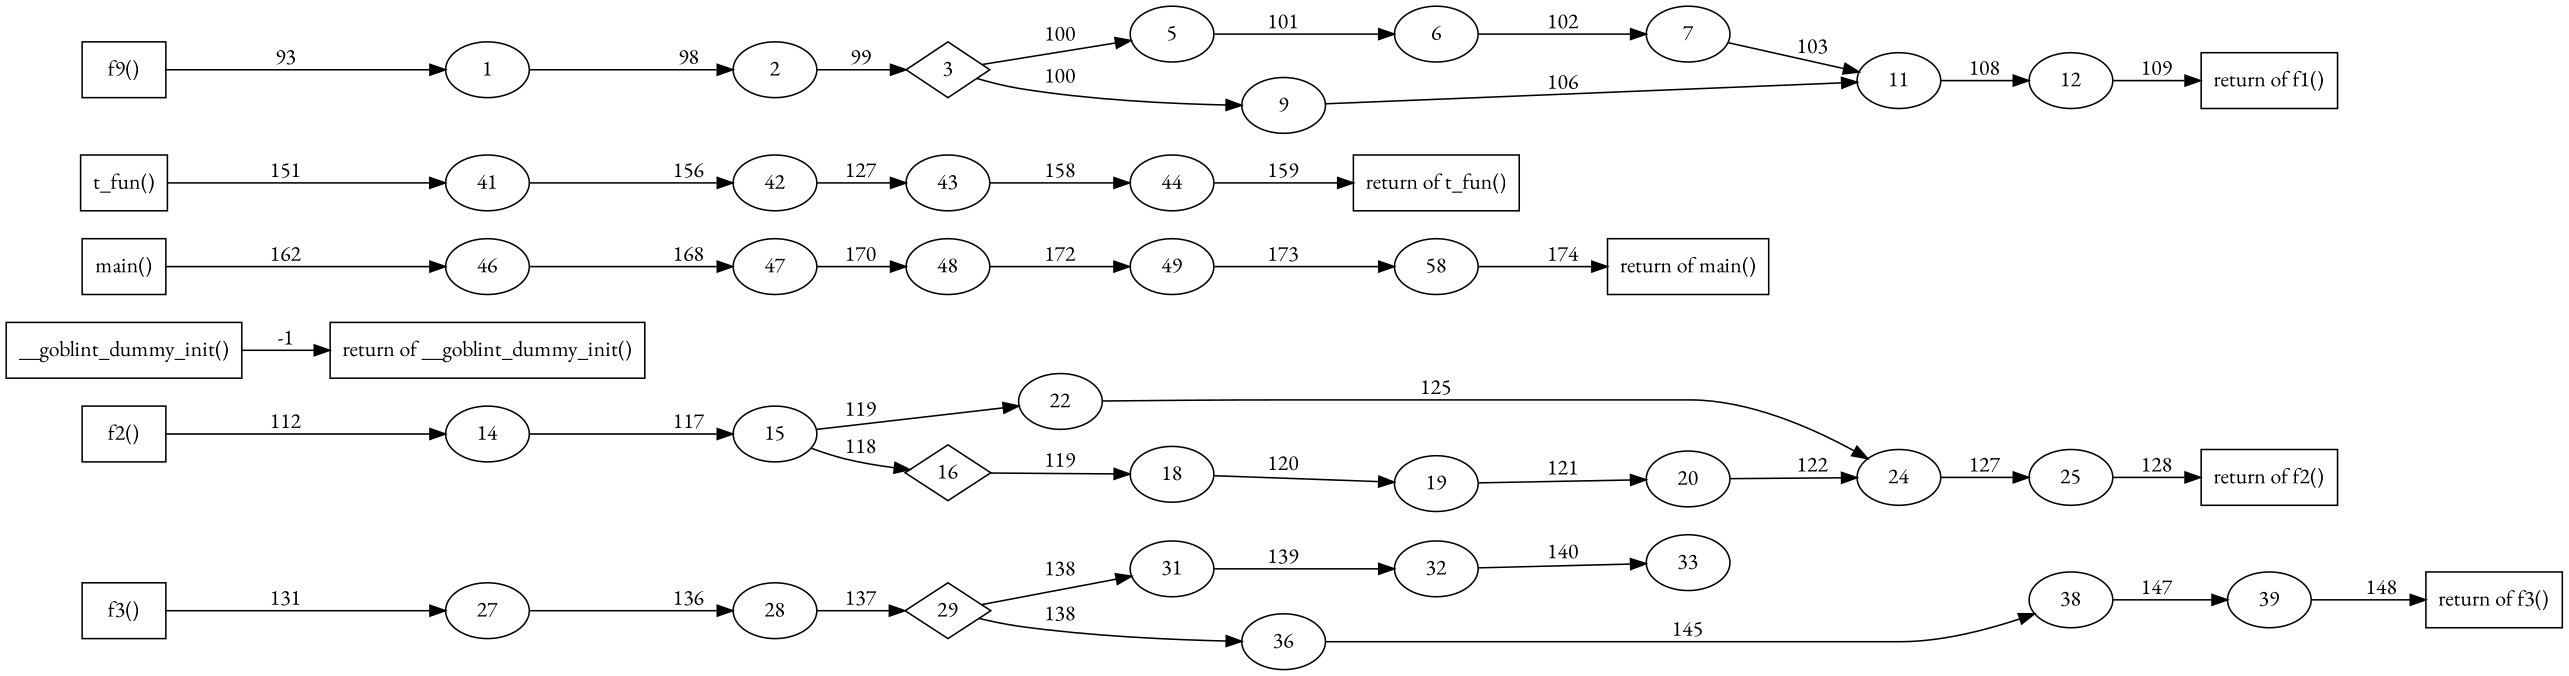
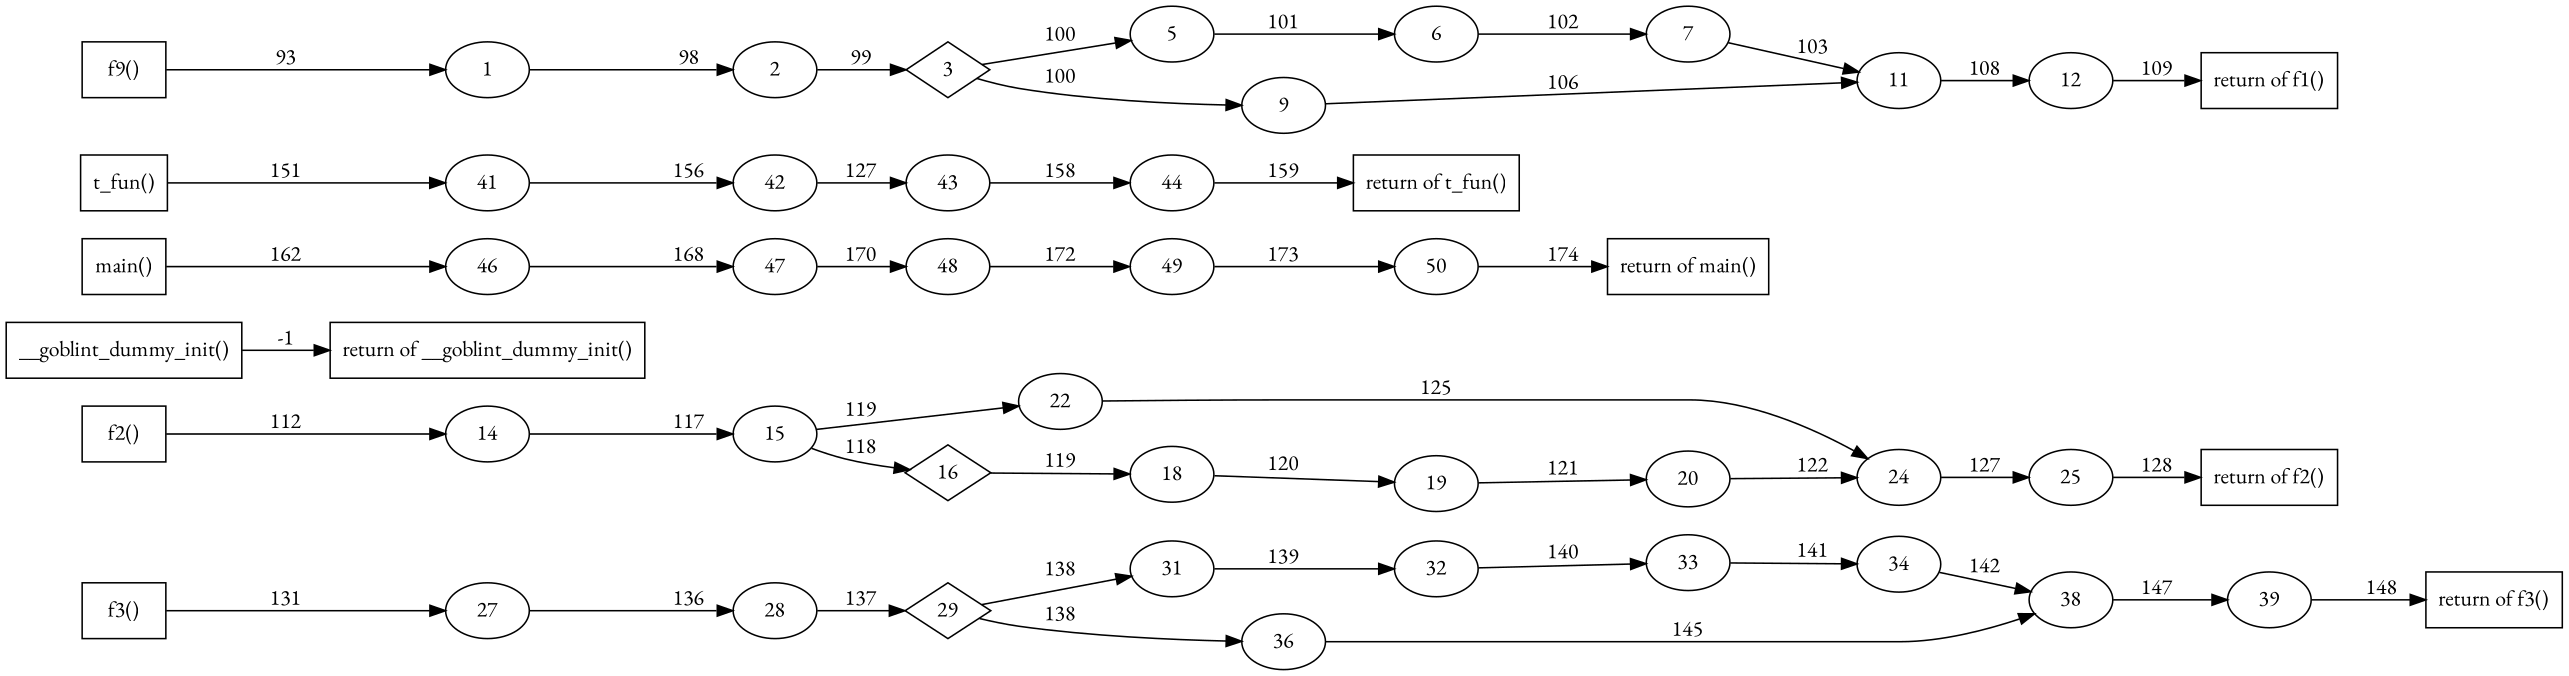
node "58": label "58" -> "50"
node "34": added
